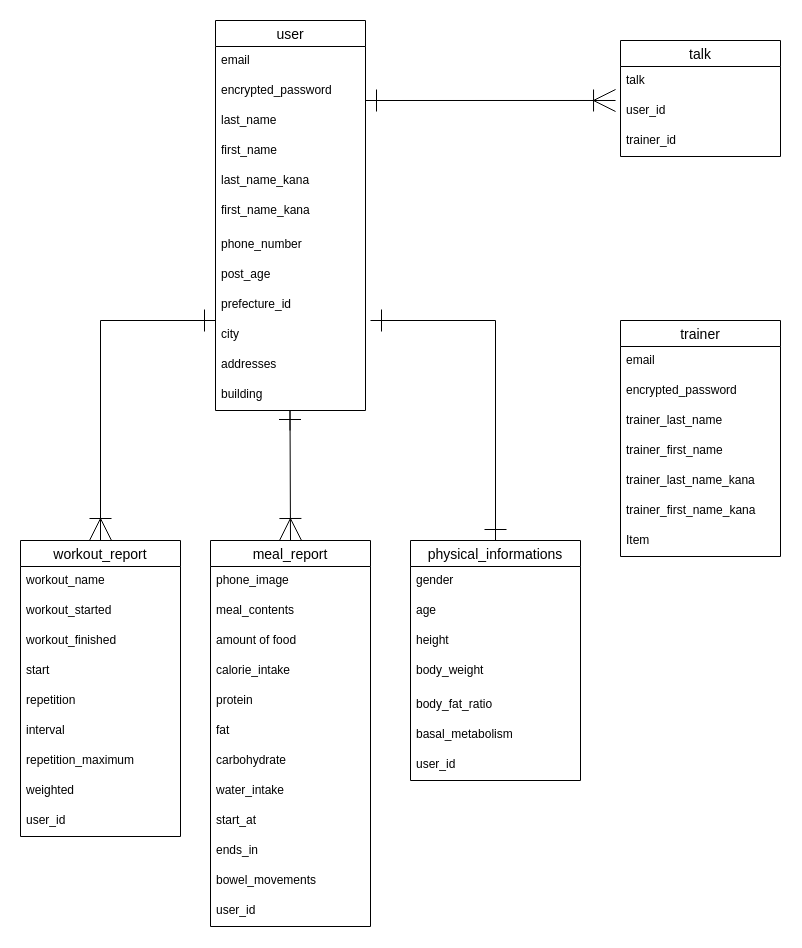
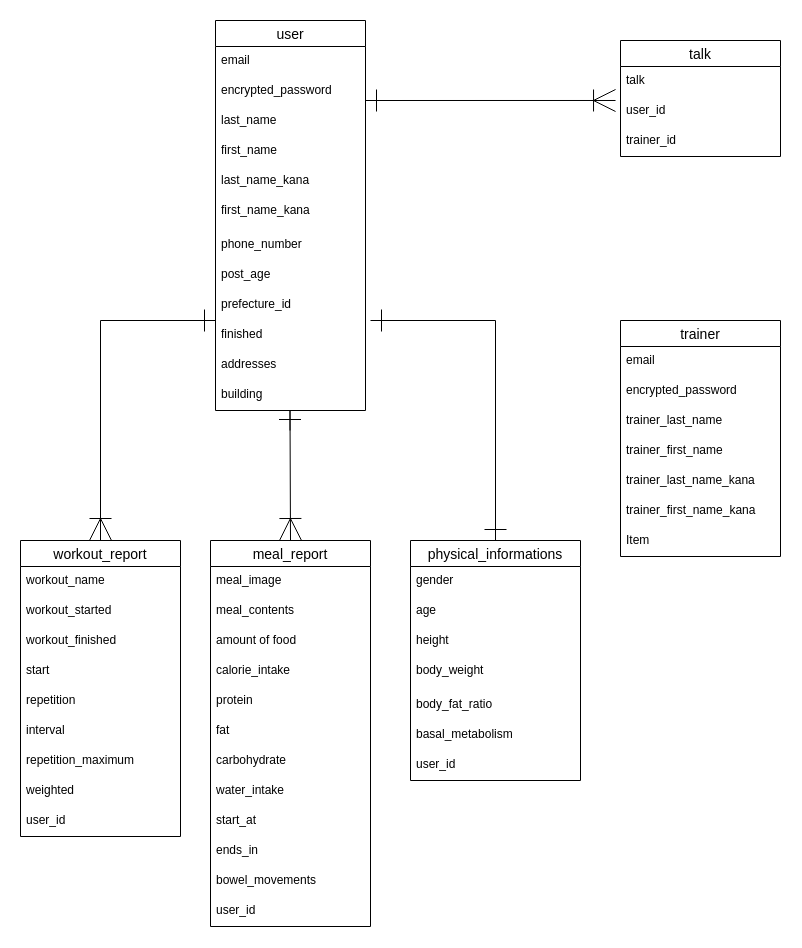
node "city": label "city" -> "finished"
node "phone_image": label "phone_image" -> "meal_image"
